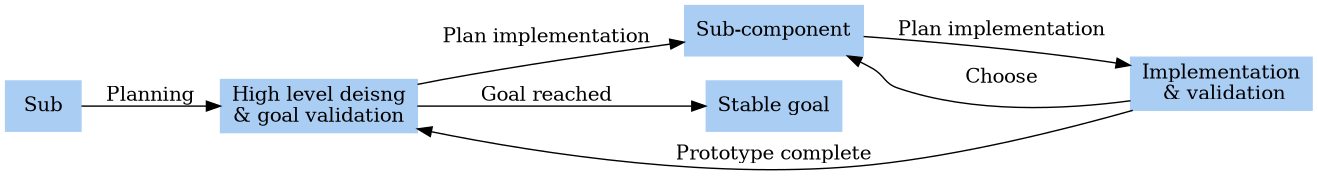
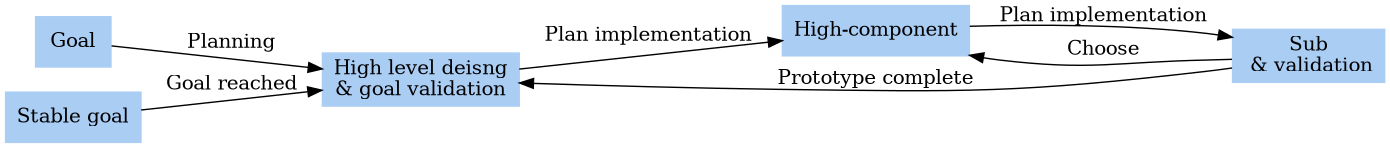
node "Sub-component": label "Sub-component" -> "High-component"
node "Implementation & validation": label "Implementation & validation" -> "Sub & validation"
node "Sub": label "Sub" -> "Goal"
edge "High level deisng & goal validation" -> "Stable goal": reversed
